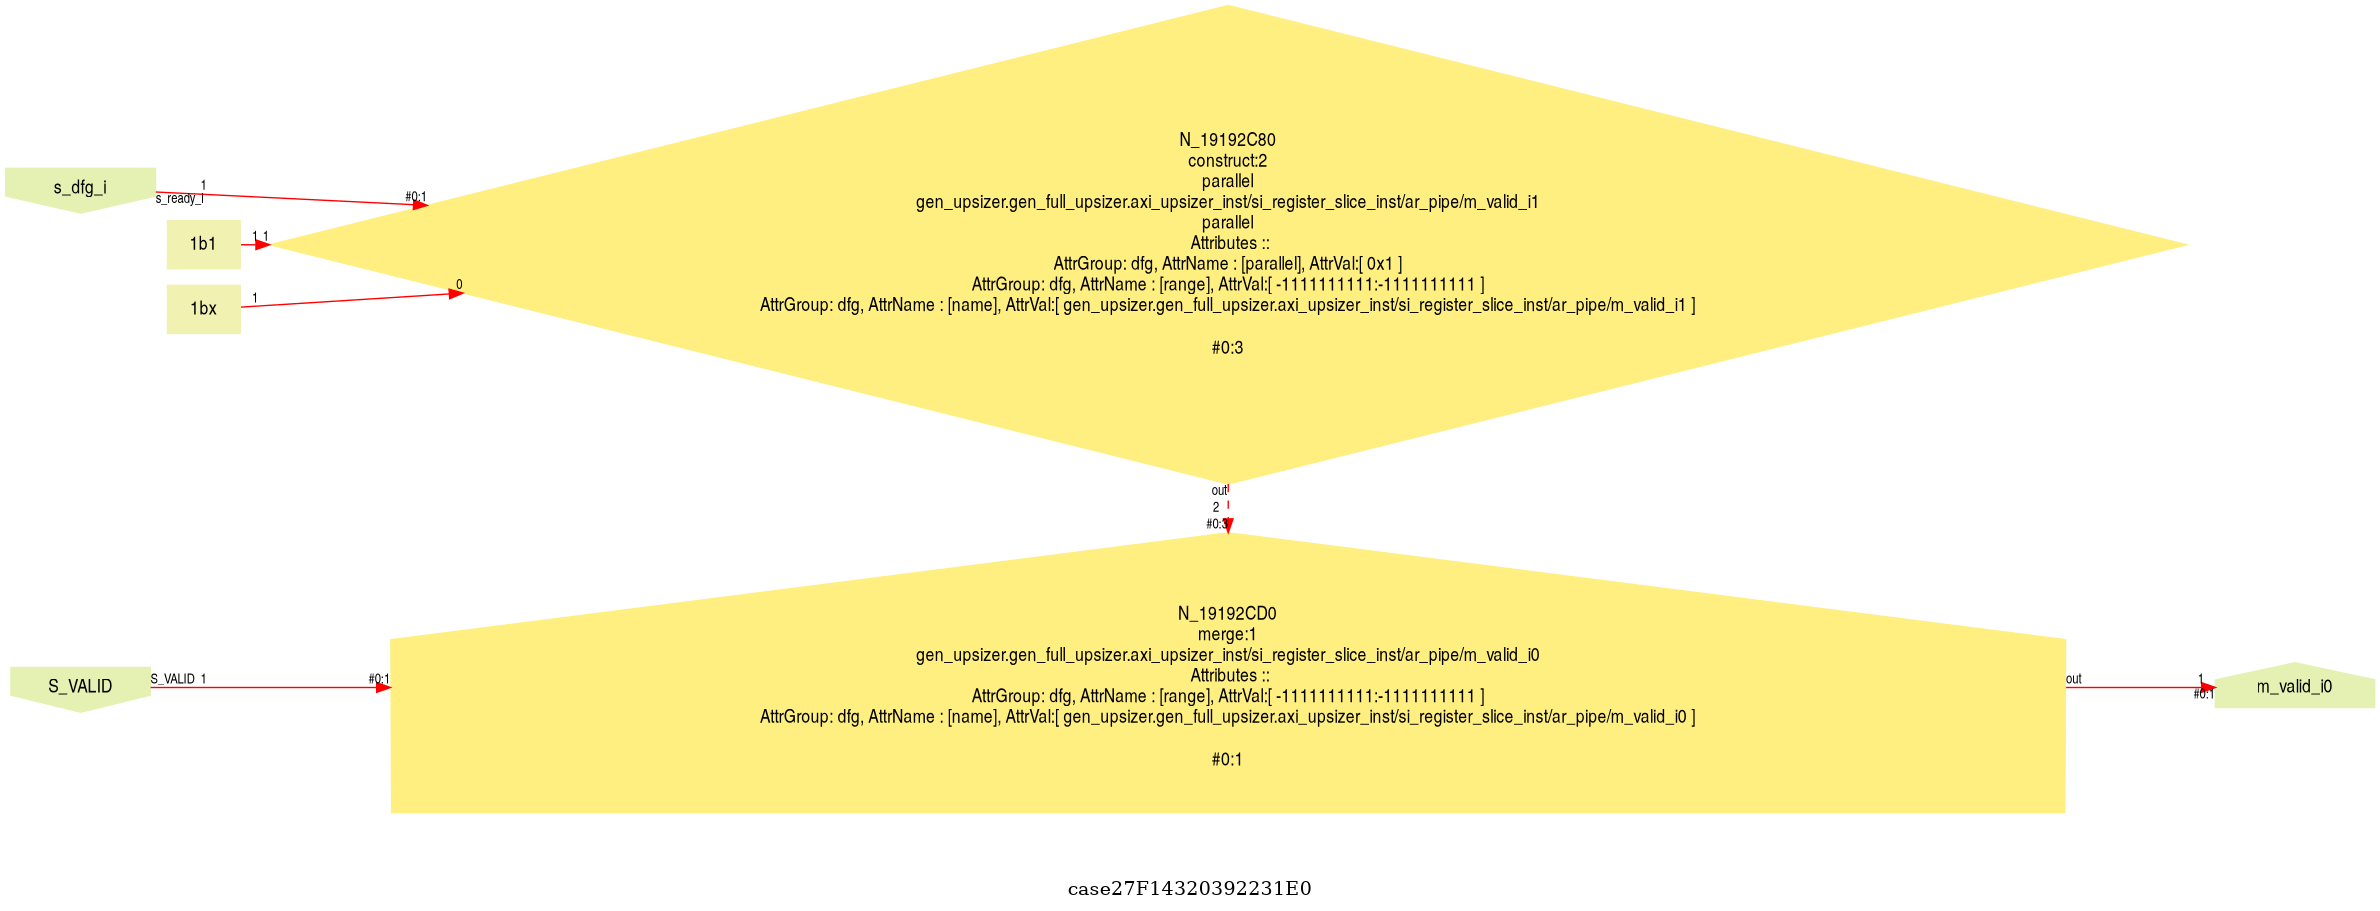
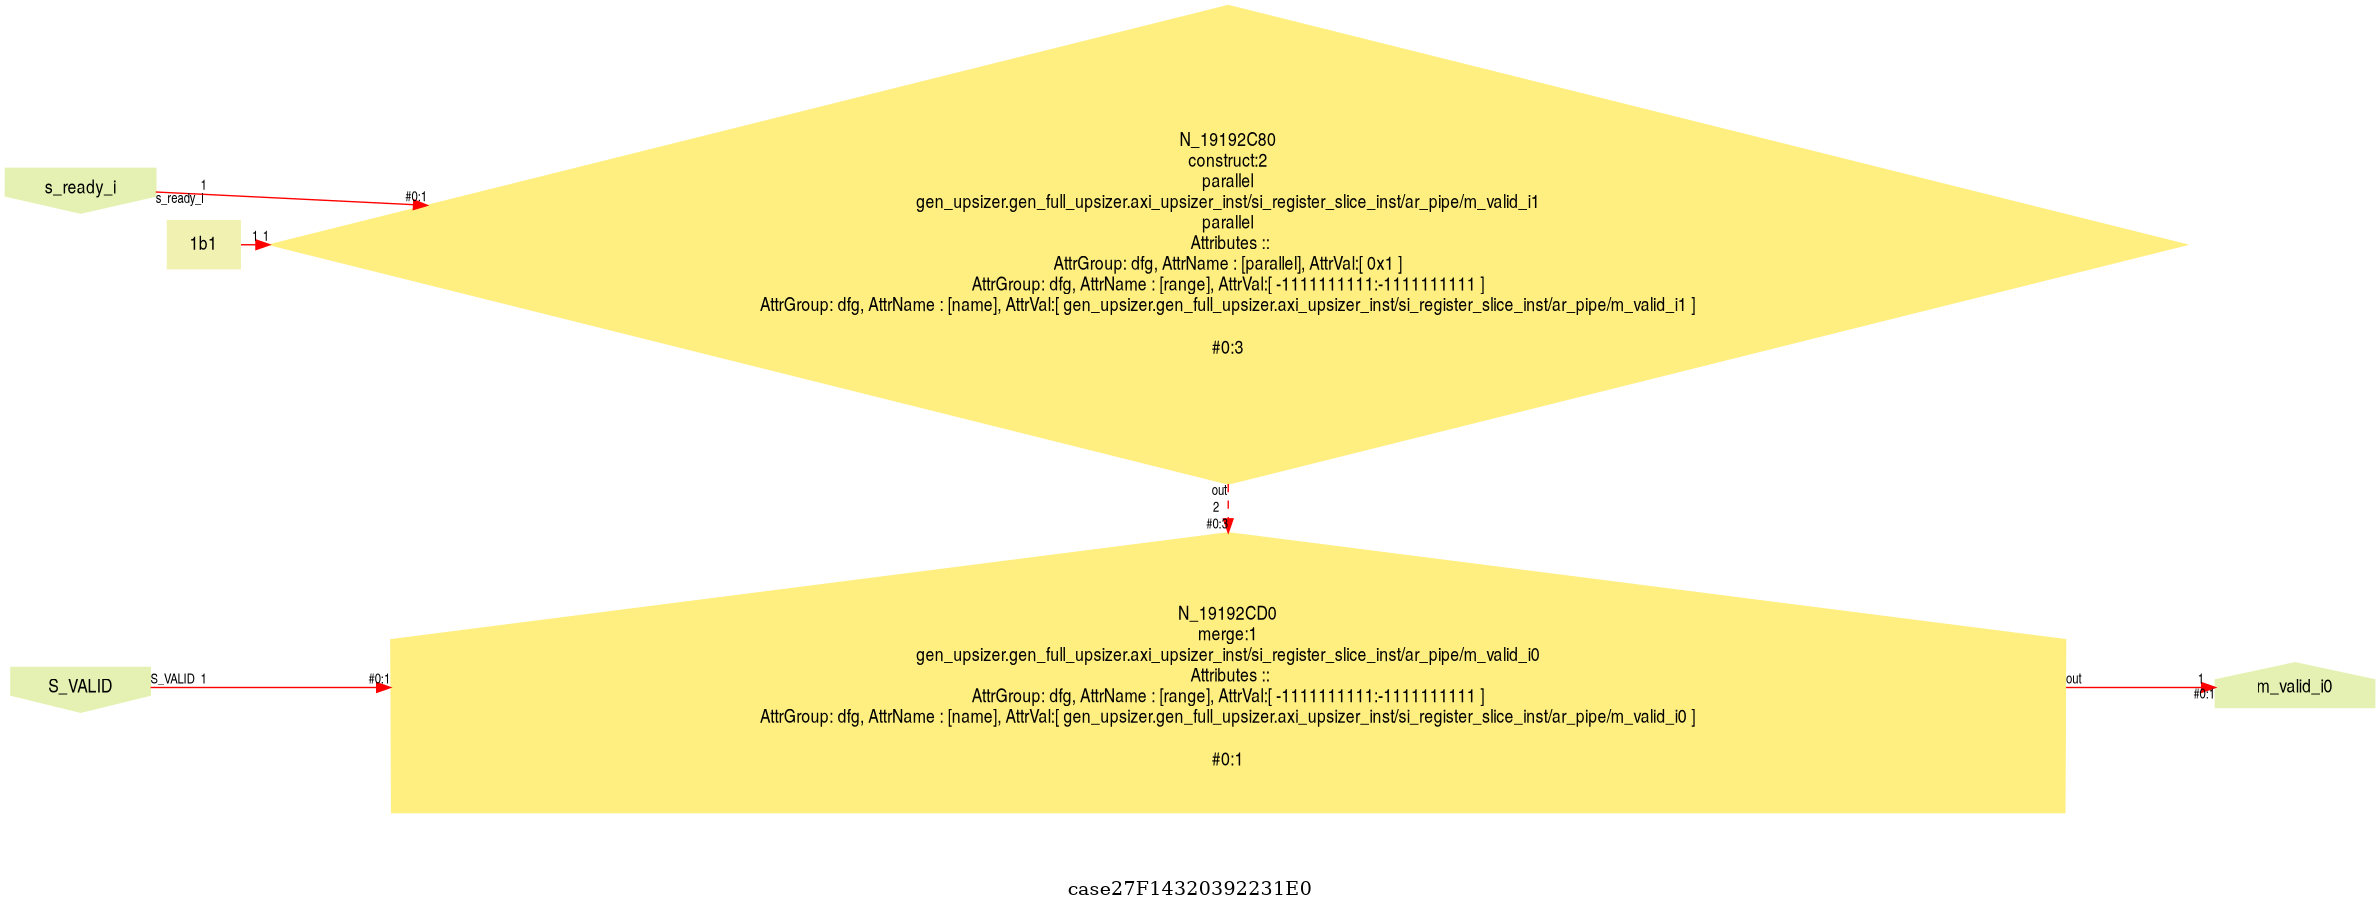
node "s_dfg_i": label "s_dfg_i" -> "s_ready_i"
node "1bx": removed
